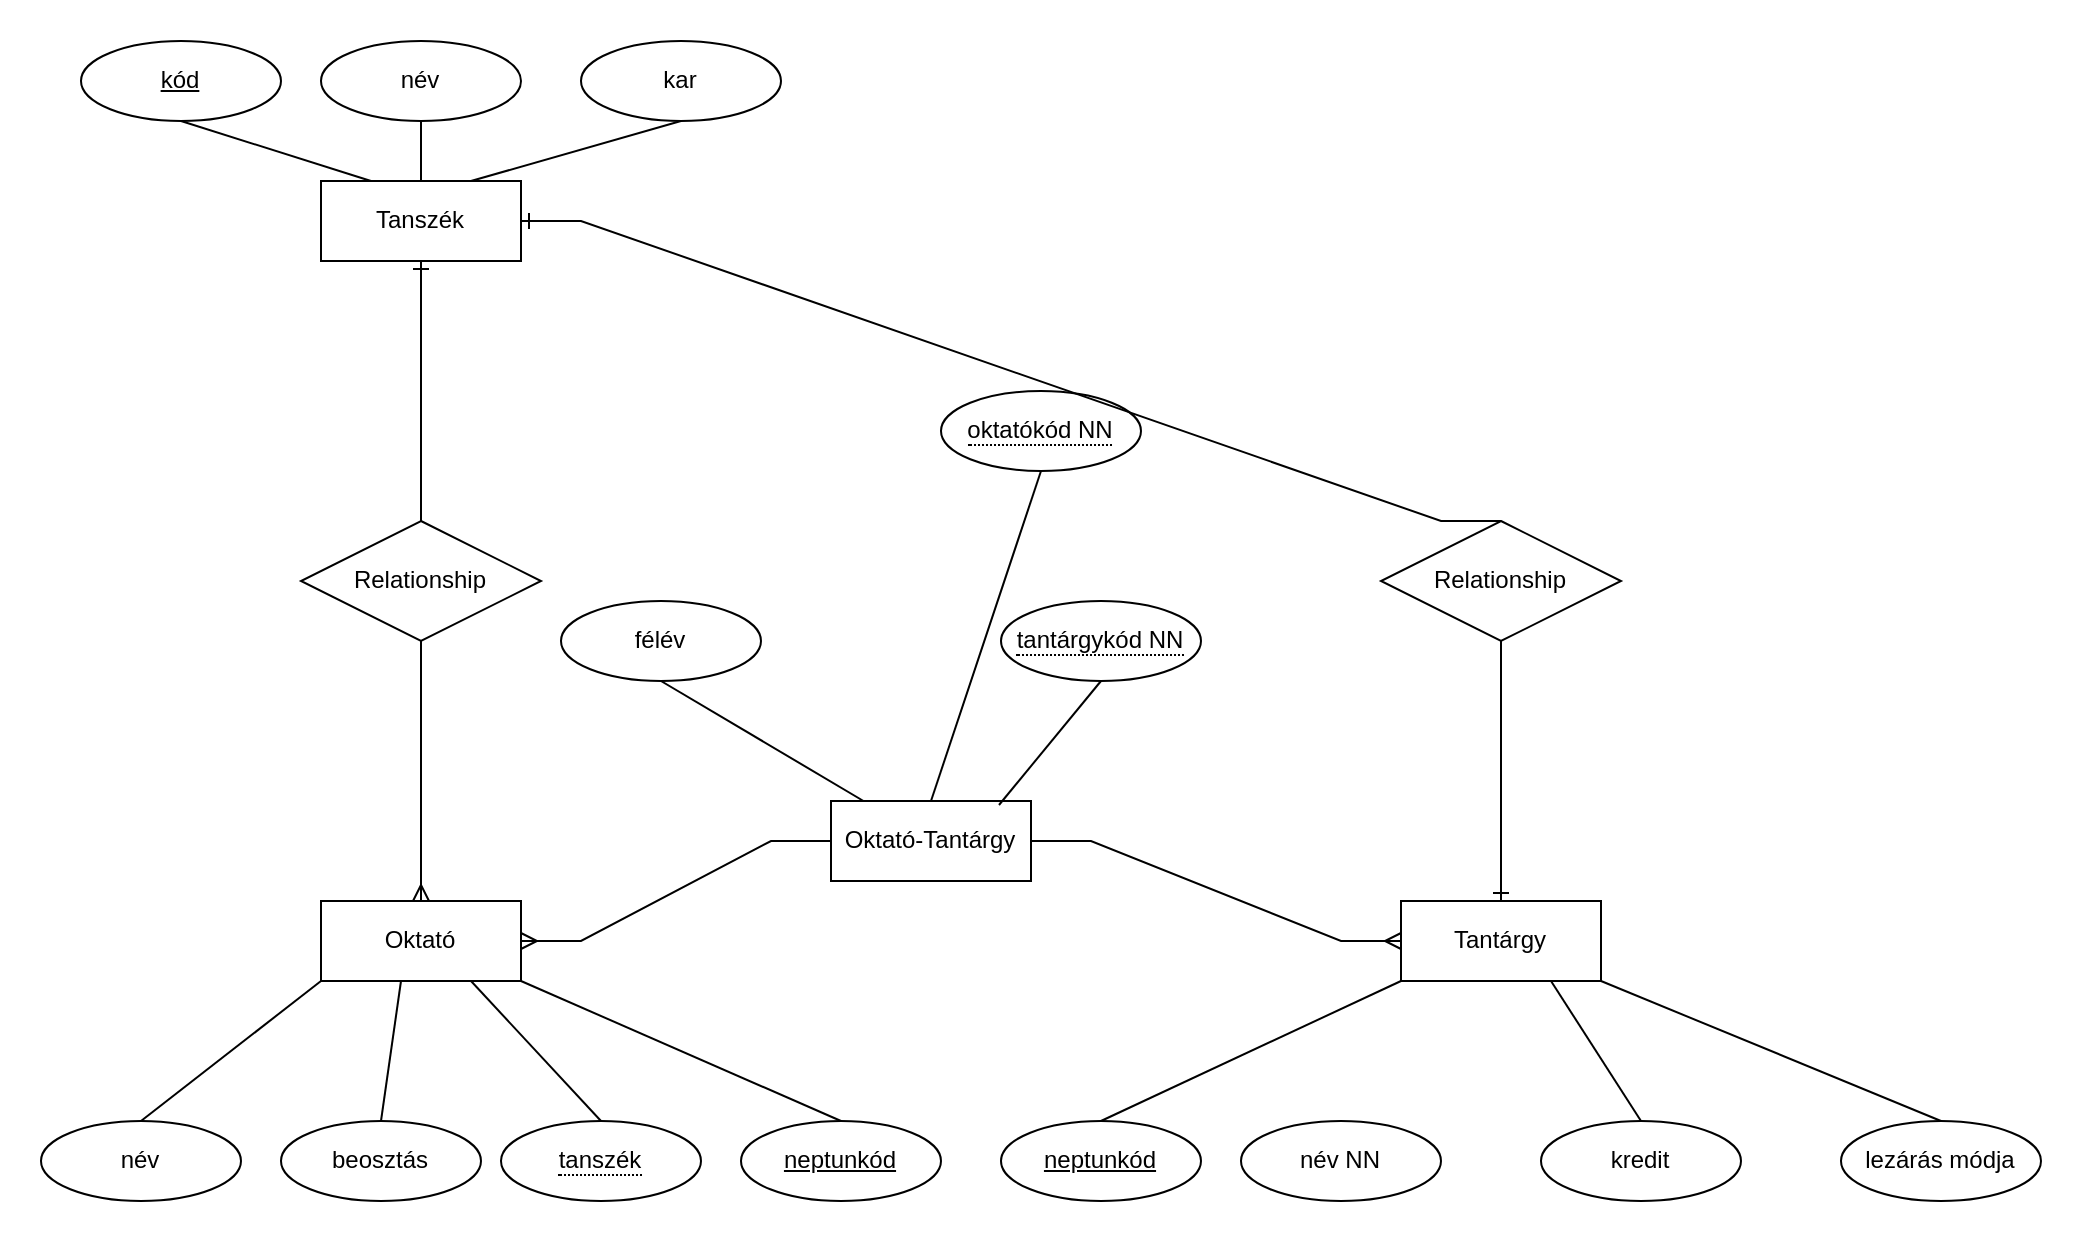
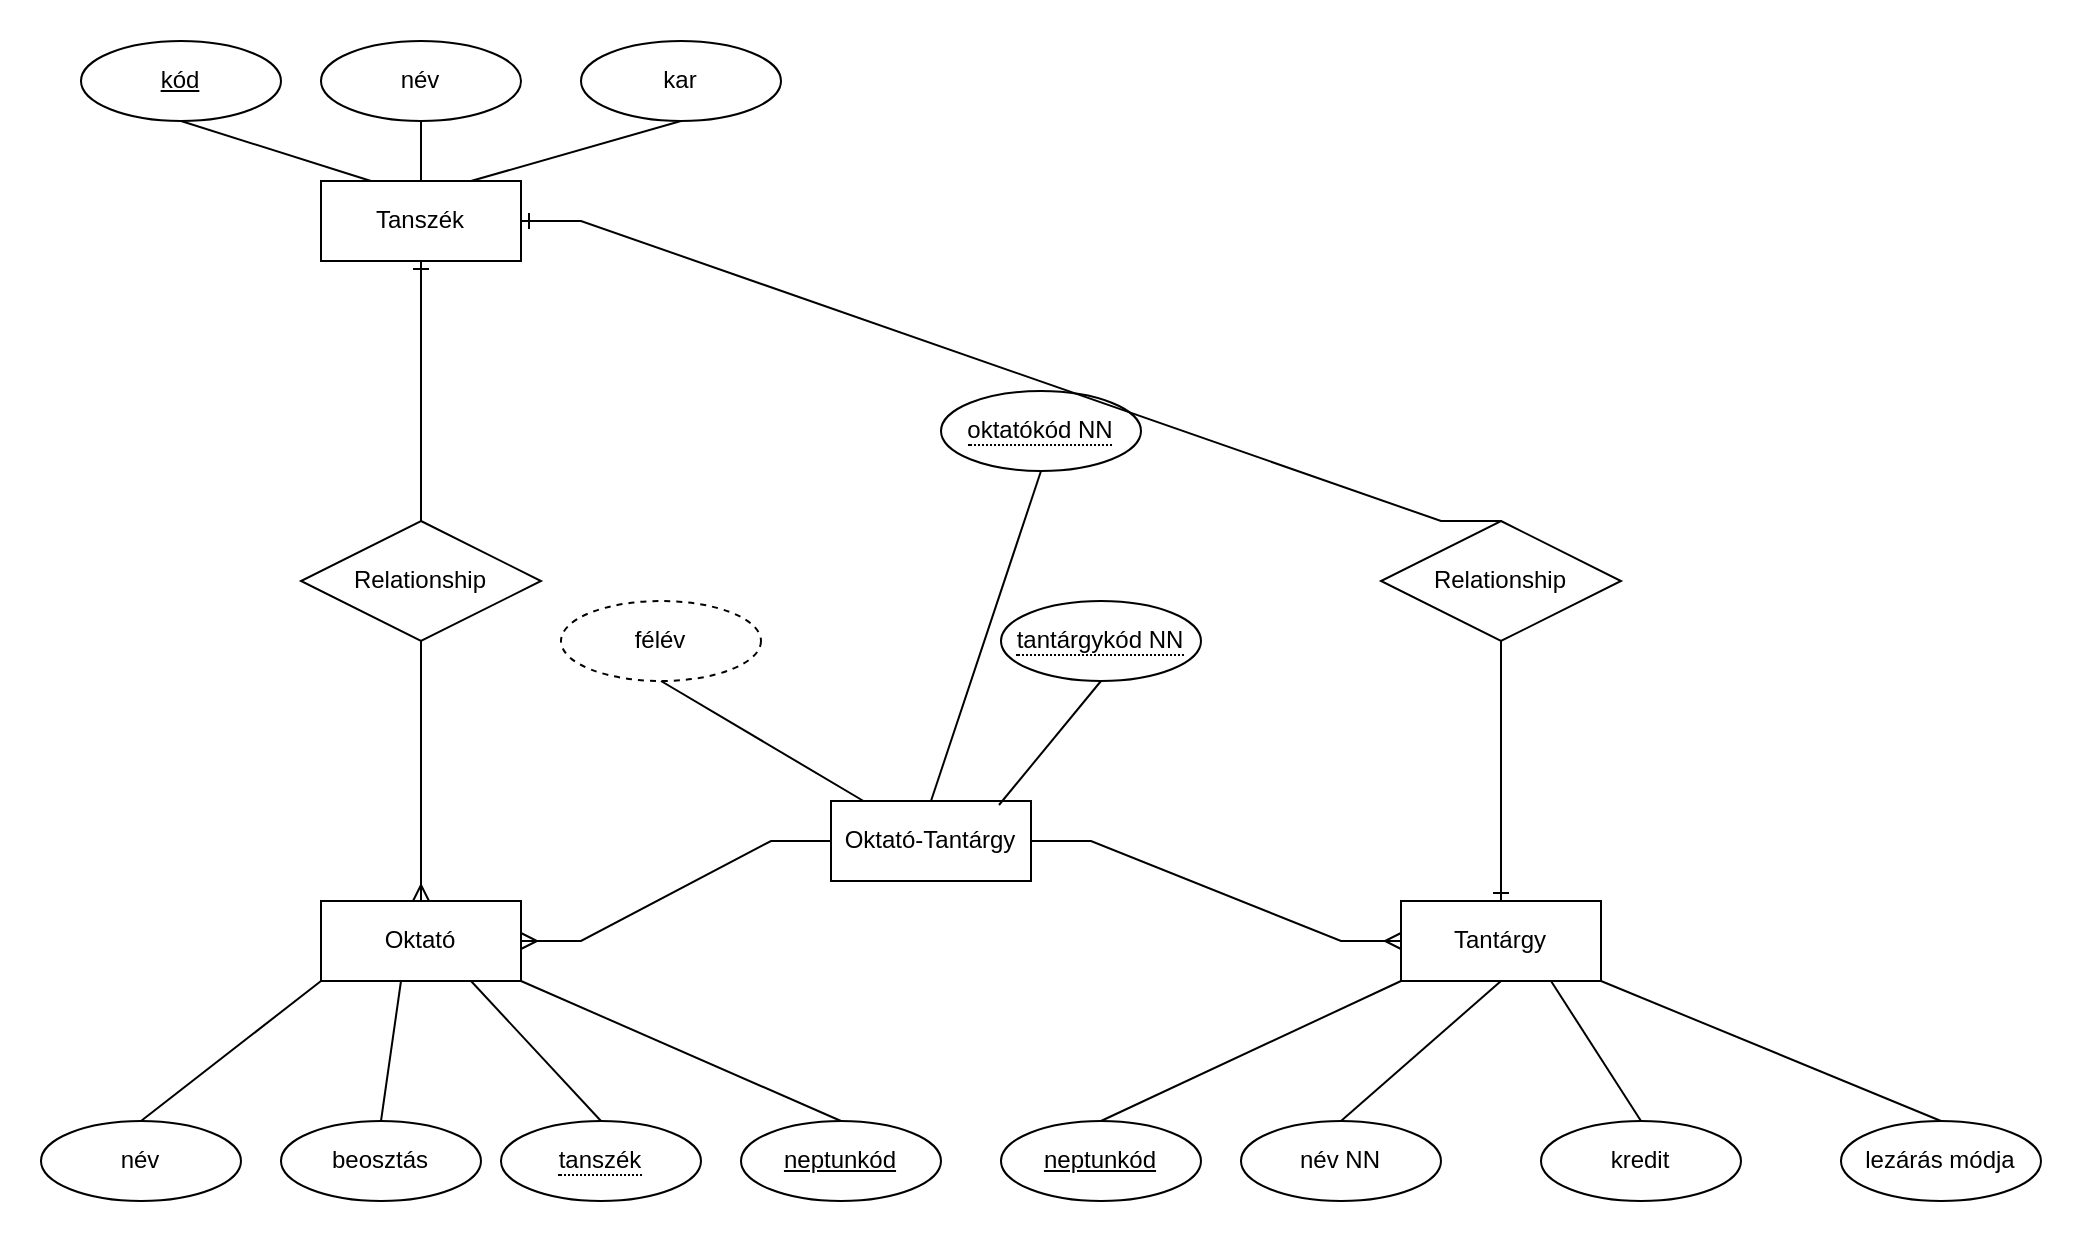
node "félév": style solid -> dashed
edge "Tantárgy" -- "név NN": added
